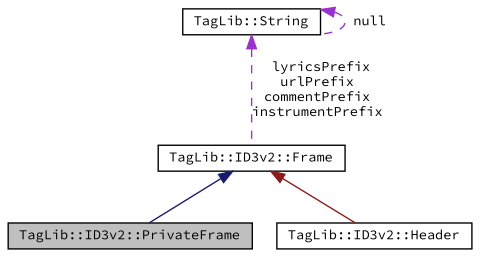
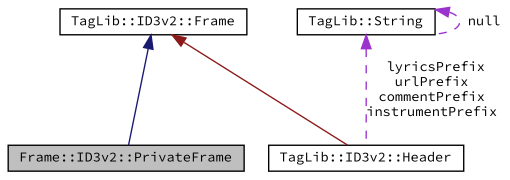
edge "TagLib::ID3v2::Frame" -> "TagLib::String": now "TagLib::ID3v2::Header" -> "TagLib::String"
node "TagLib::ID3v2::PrivateFrame": label "TagLib::ID3v2::PrivateFrame" -> "Frame::ID3v2::PrivateFrame"
